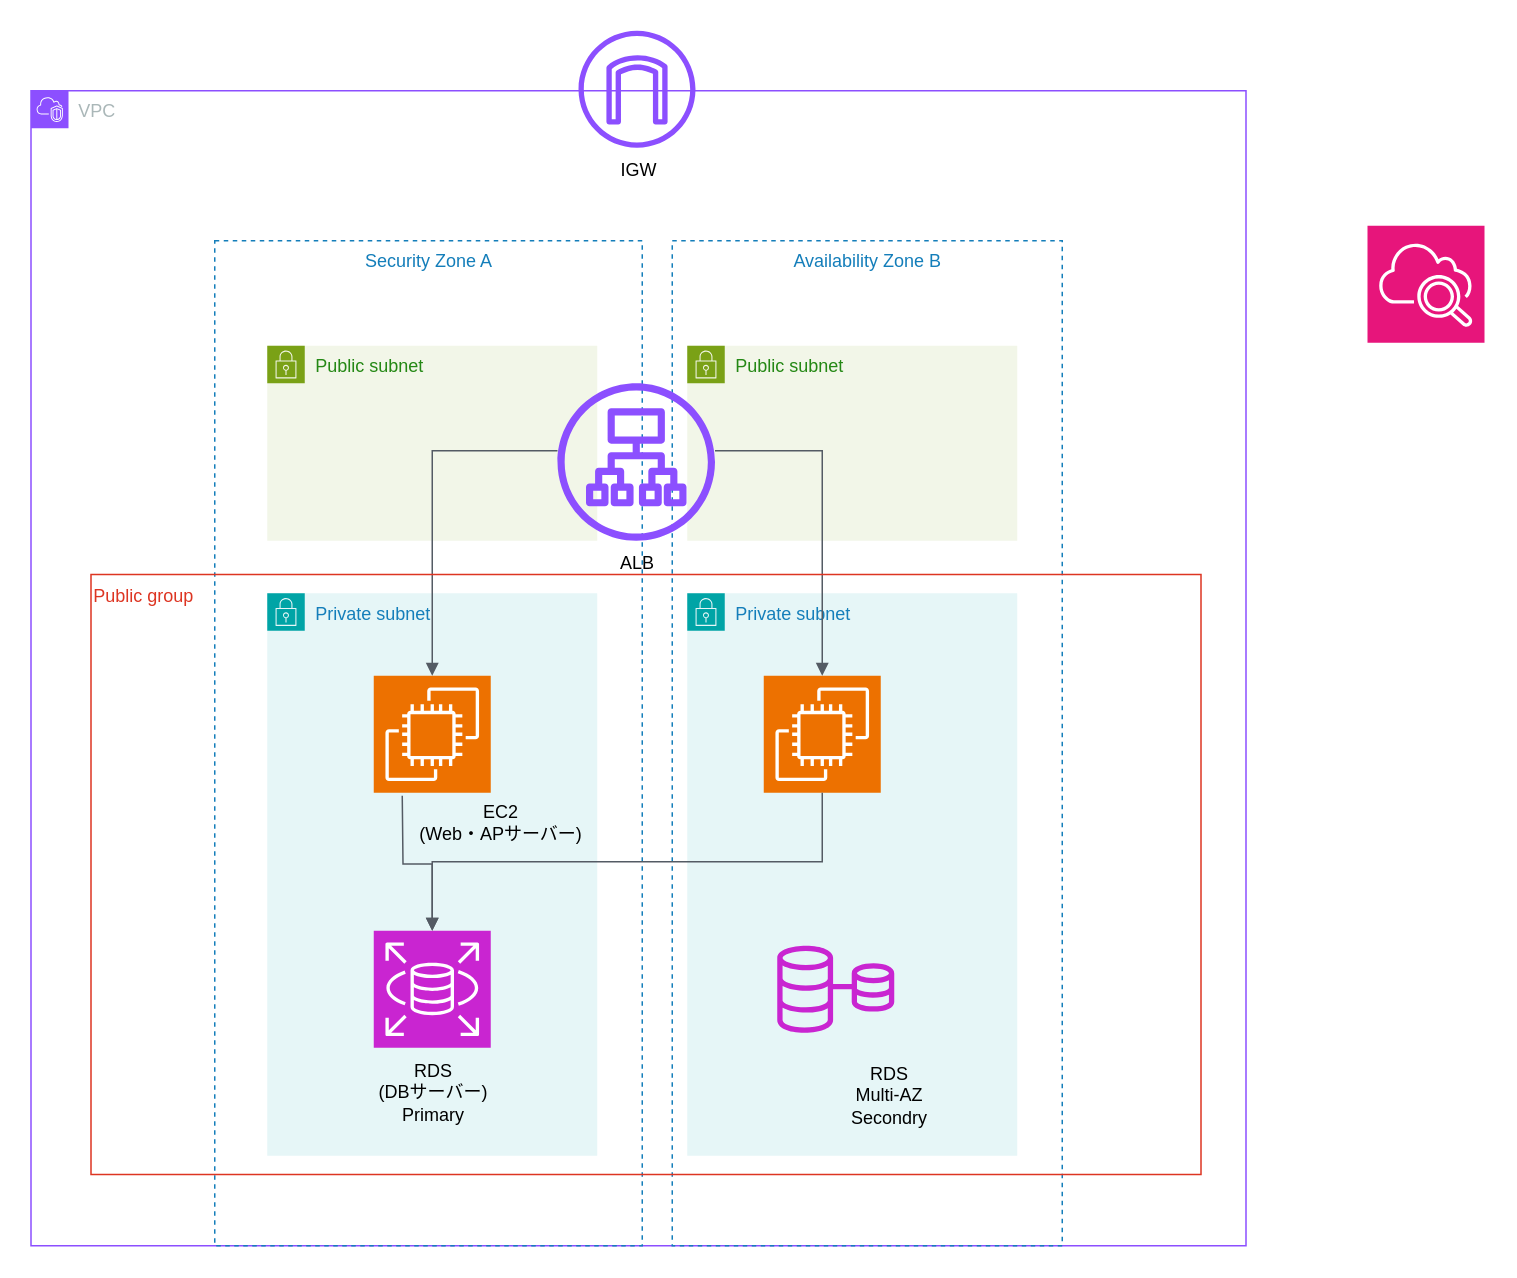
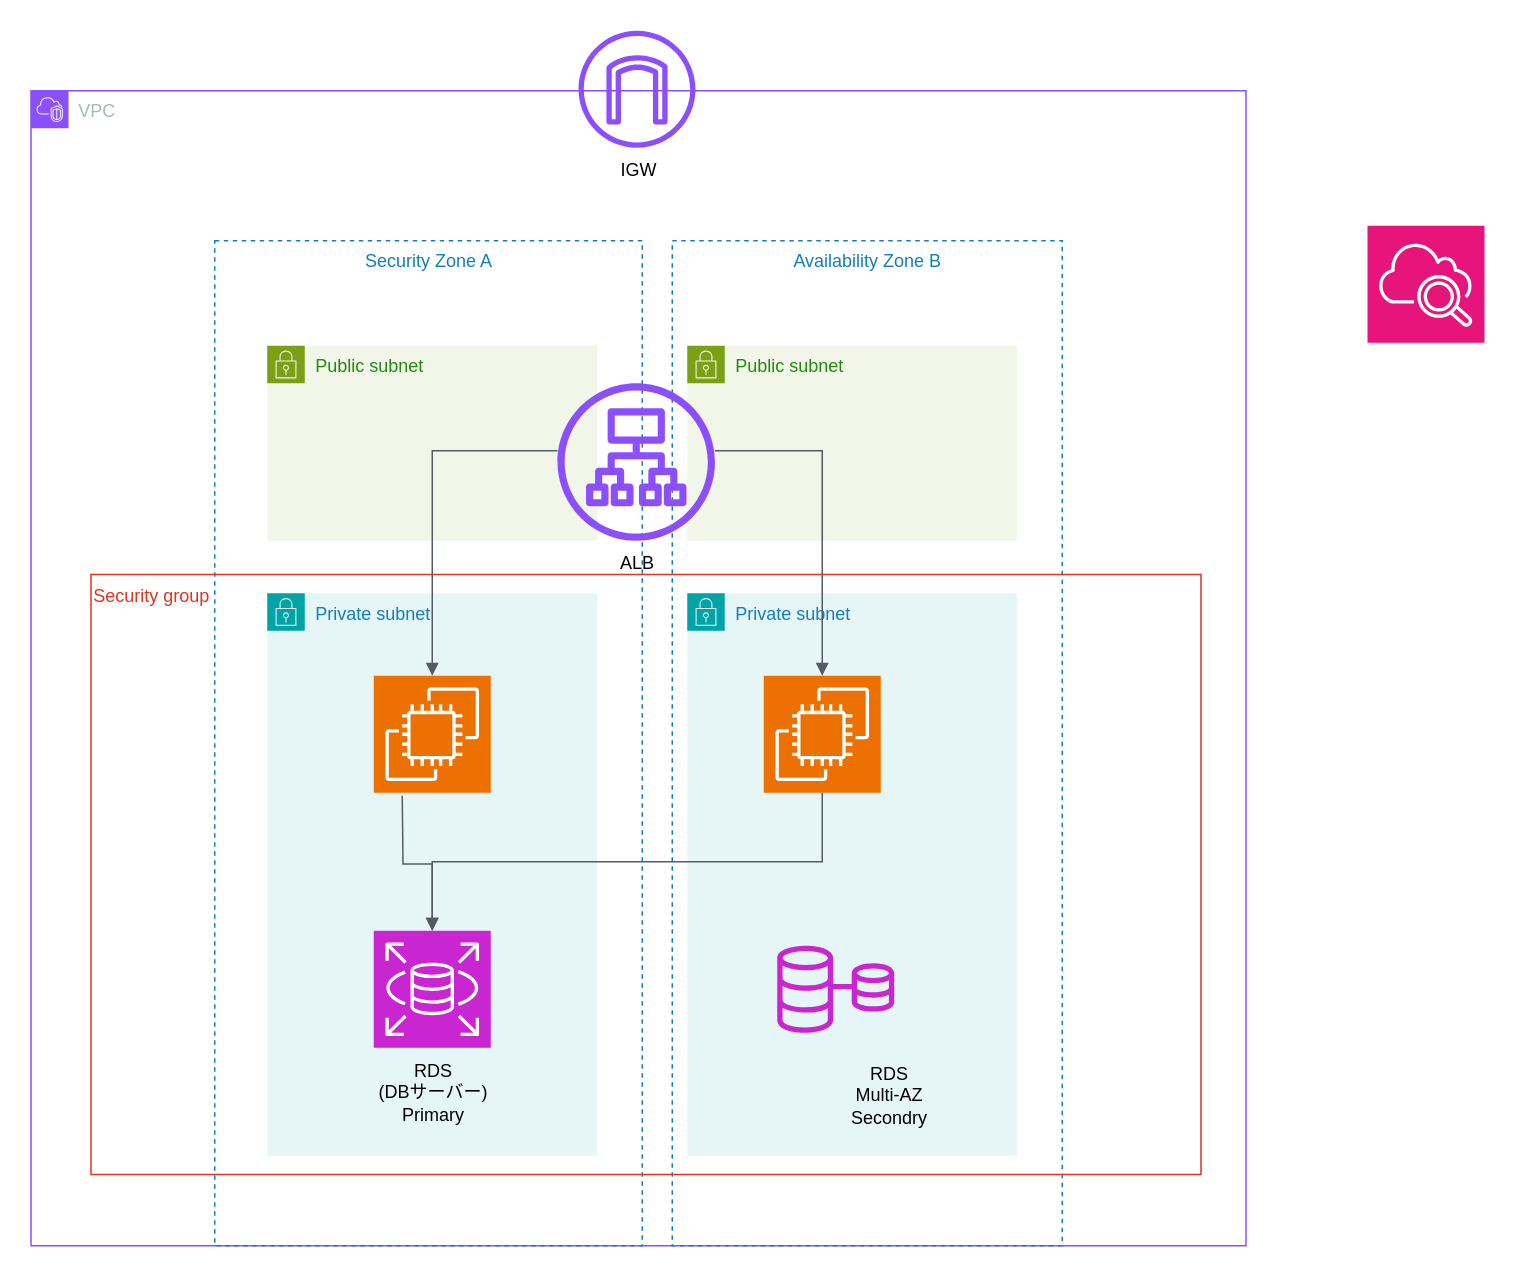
node "Public group": label "Public group" -> "Security group"
node "EC2 (Web・APサーバー)": removed
